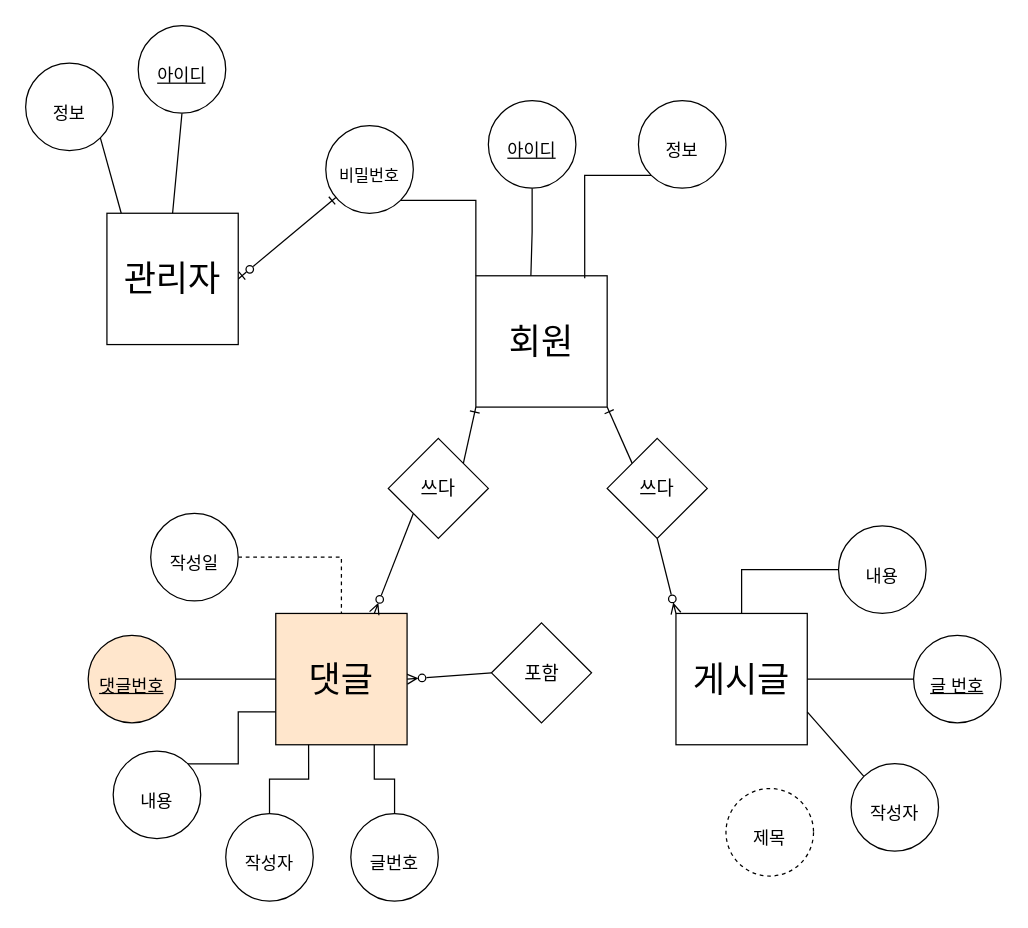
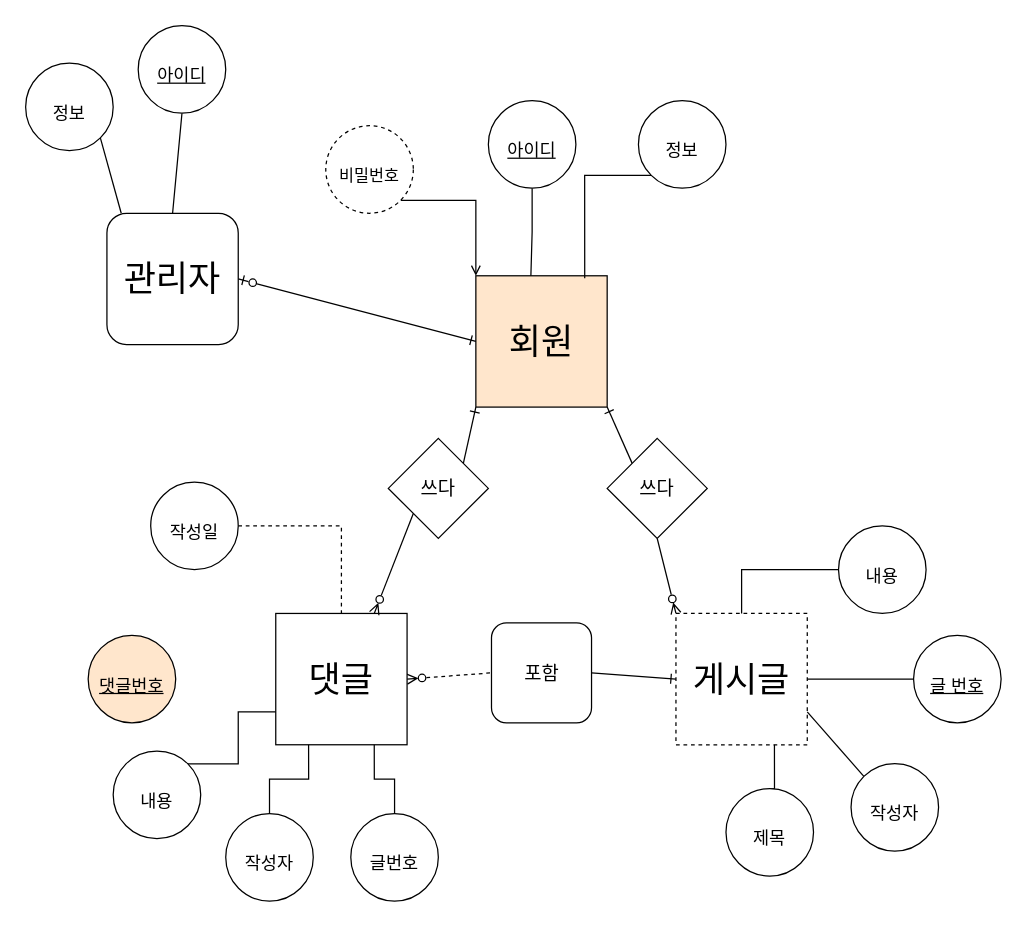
node "비밀번호": style solid -> dashed
edge "비밀번호" -- "관리자": now "회원" -- "관리자"
edge "비밀번호" -- "회원": arrowhead none -> open
node "관리자": shape rectangle -> rounded rectangle
node "회원": fillcolor #ffffff -> #ffe6cc
node "작성일": moved (194, 557) -> (194, 526)
node "포함": shape diamond -> rounded rectangle
edge "포함" -> "댓글": style solid -> dashed
edge "포함" -> "게시글": added
edge "댓글번호" -- "댓글": removed
node "댓글": fillcolor #ffe6cc -> #ffffff
node "게시글": style solid -> dashed
edge "게시글" -- "제목": added
node "제목": style dashed -> solid
